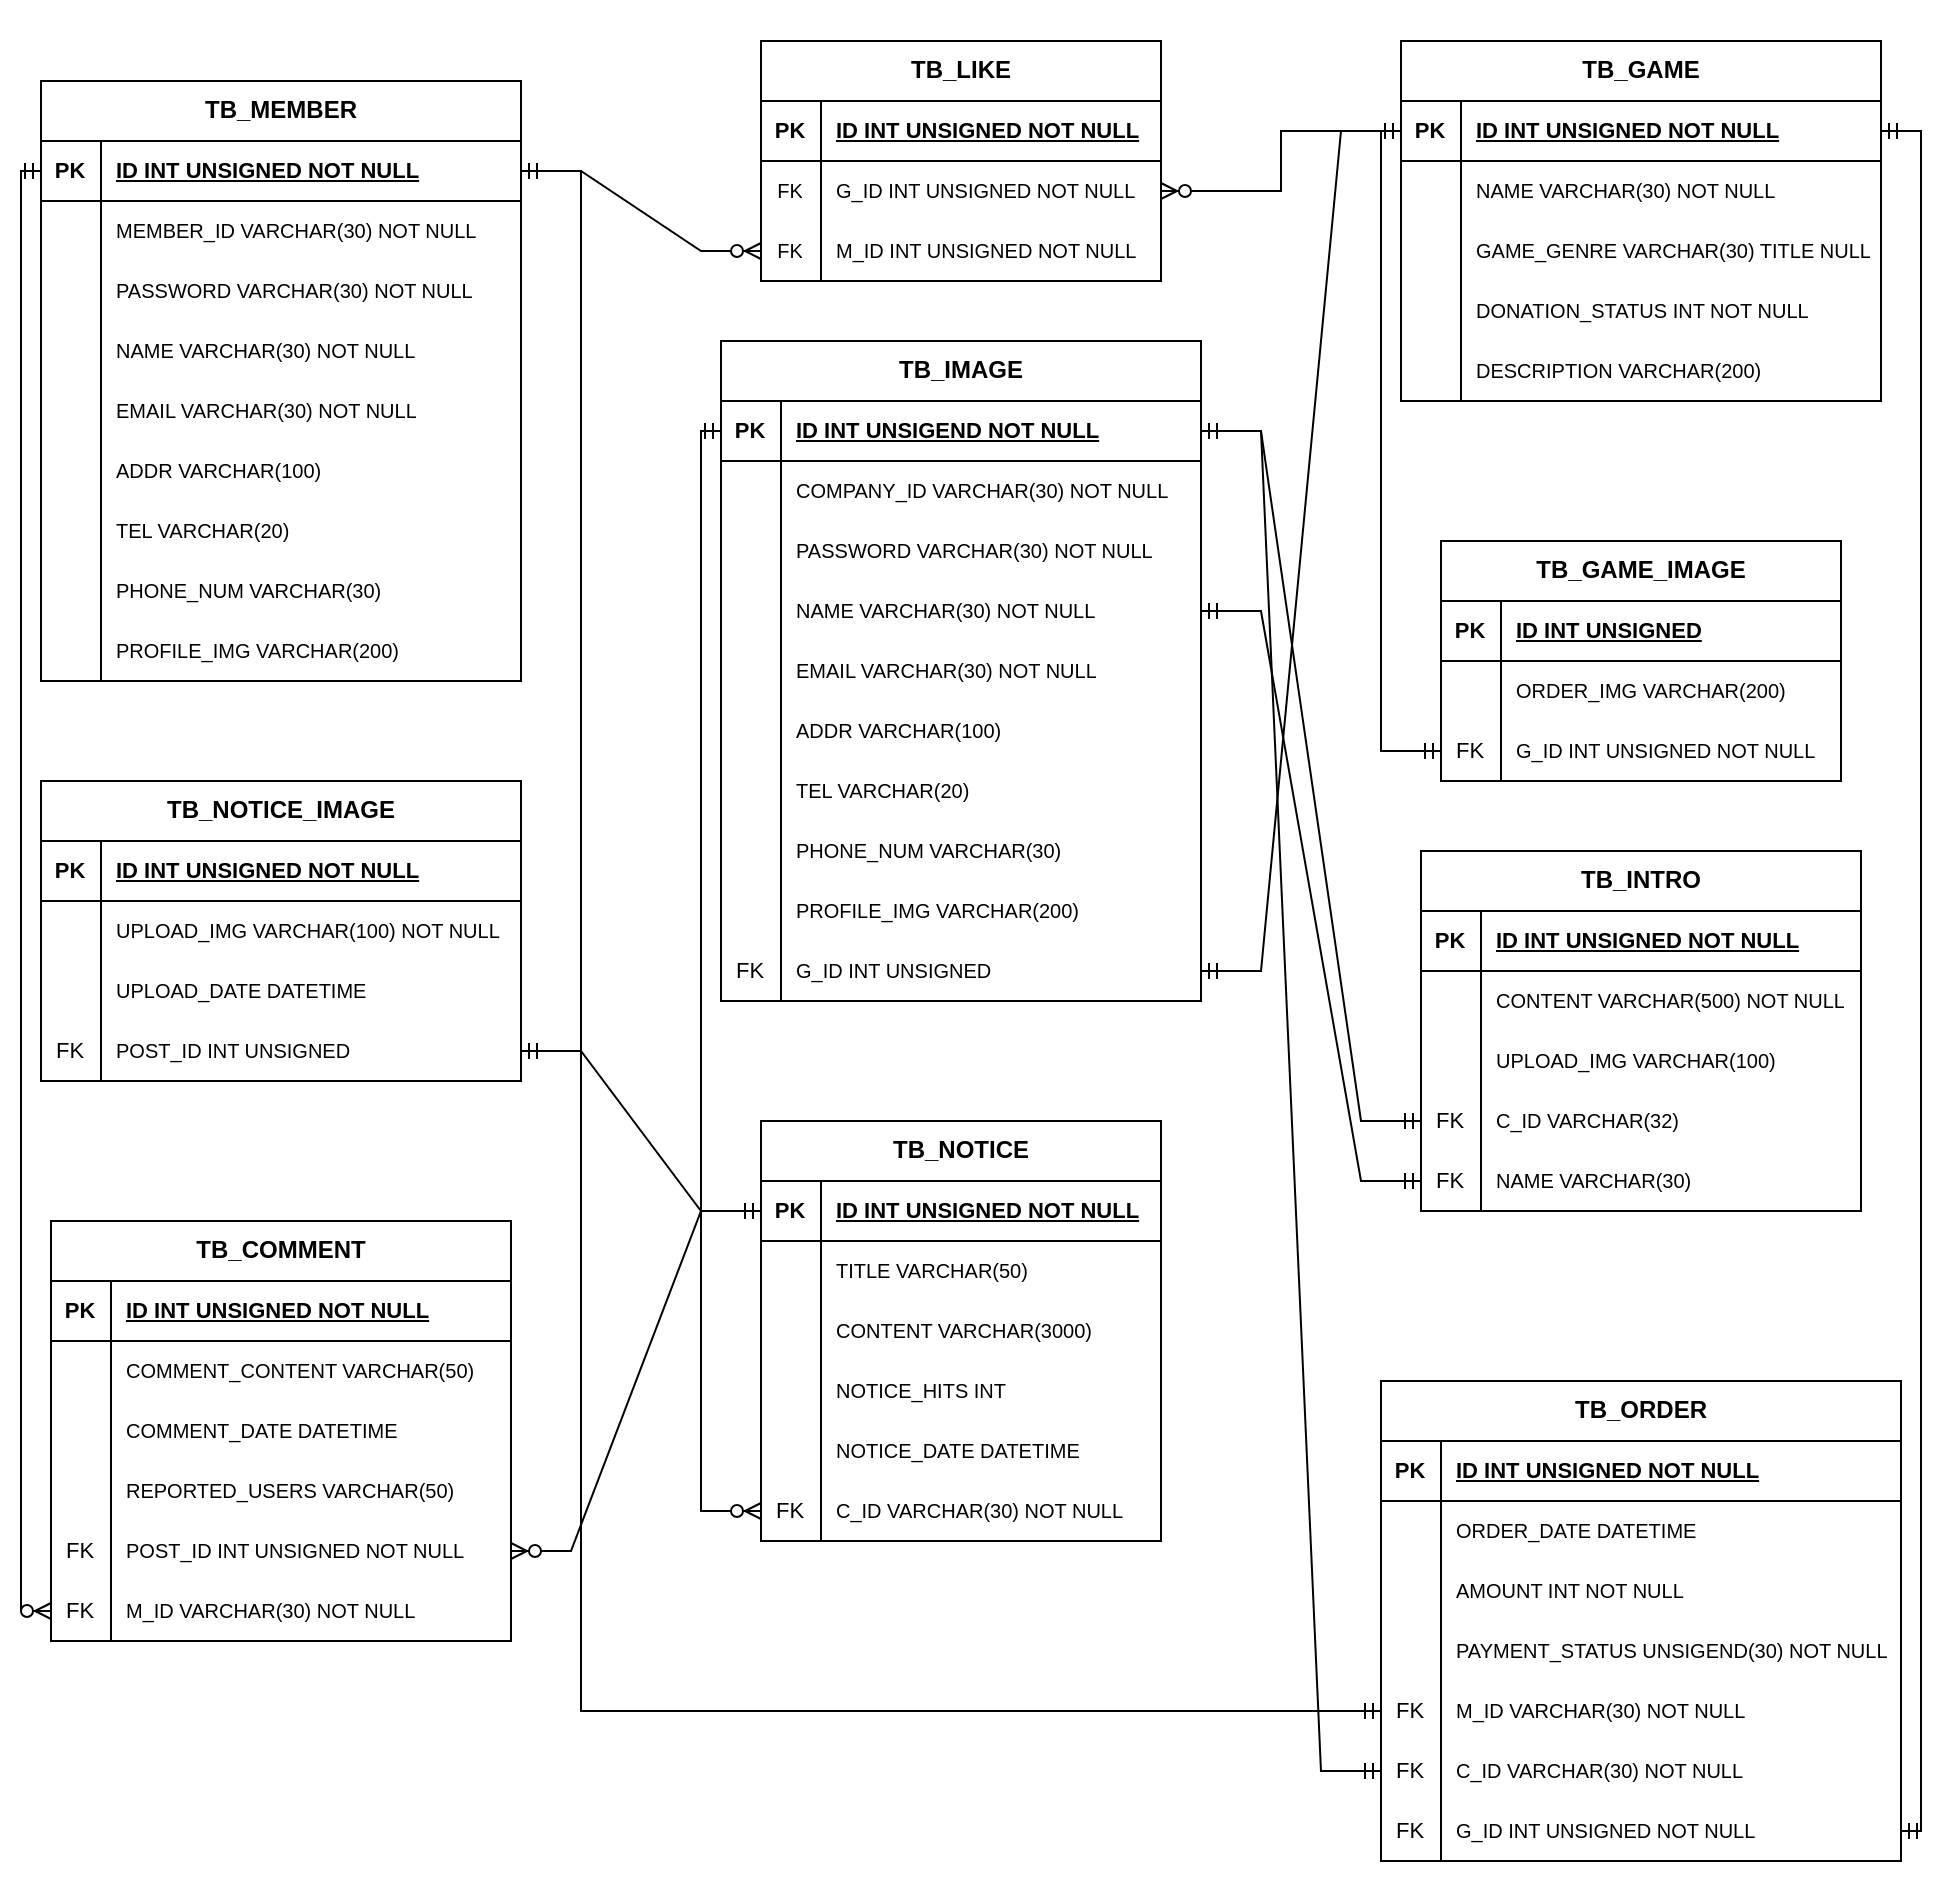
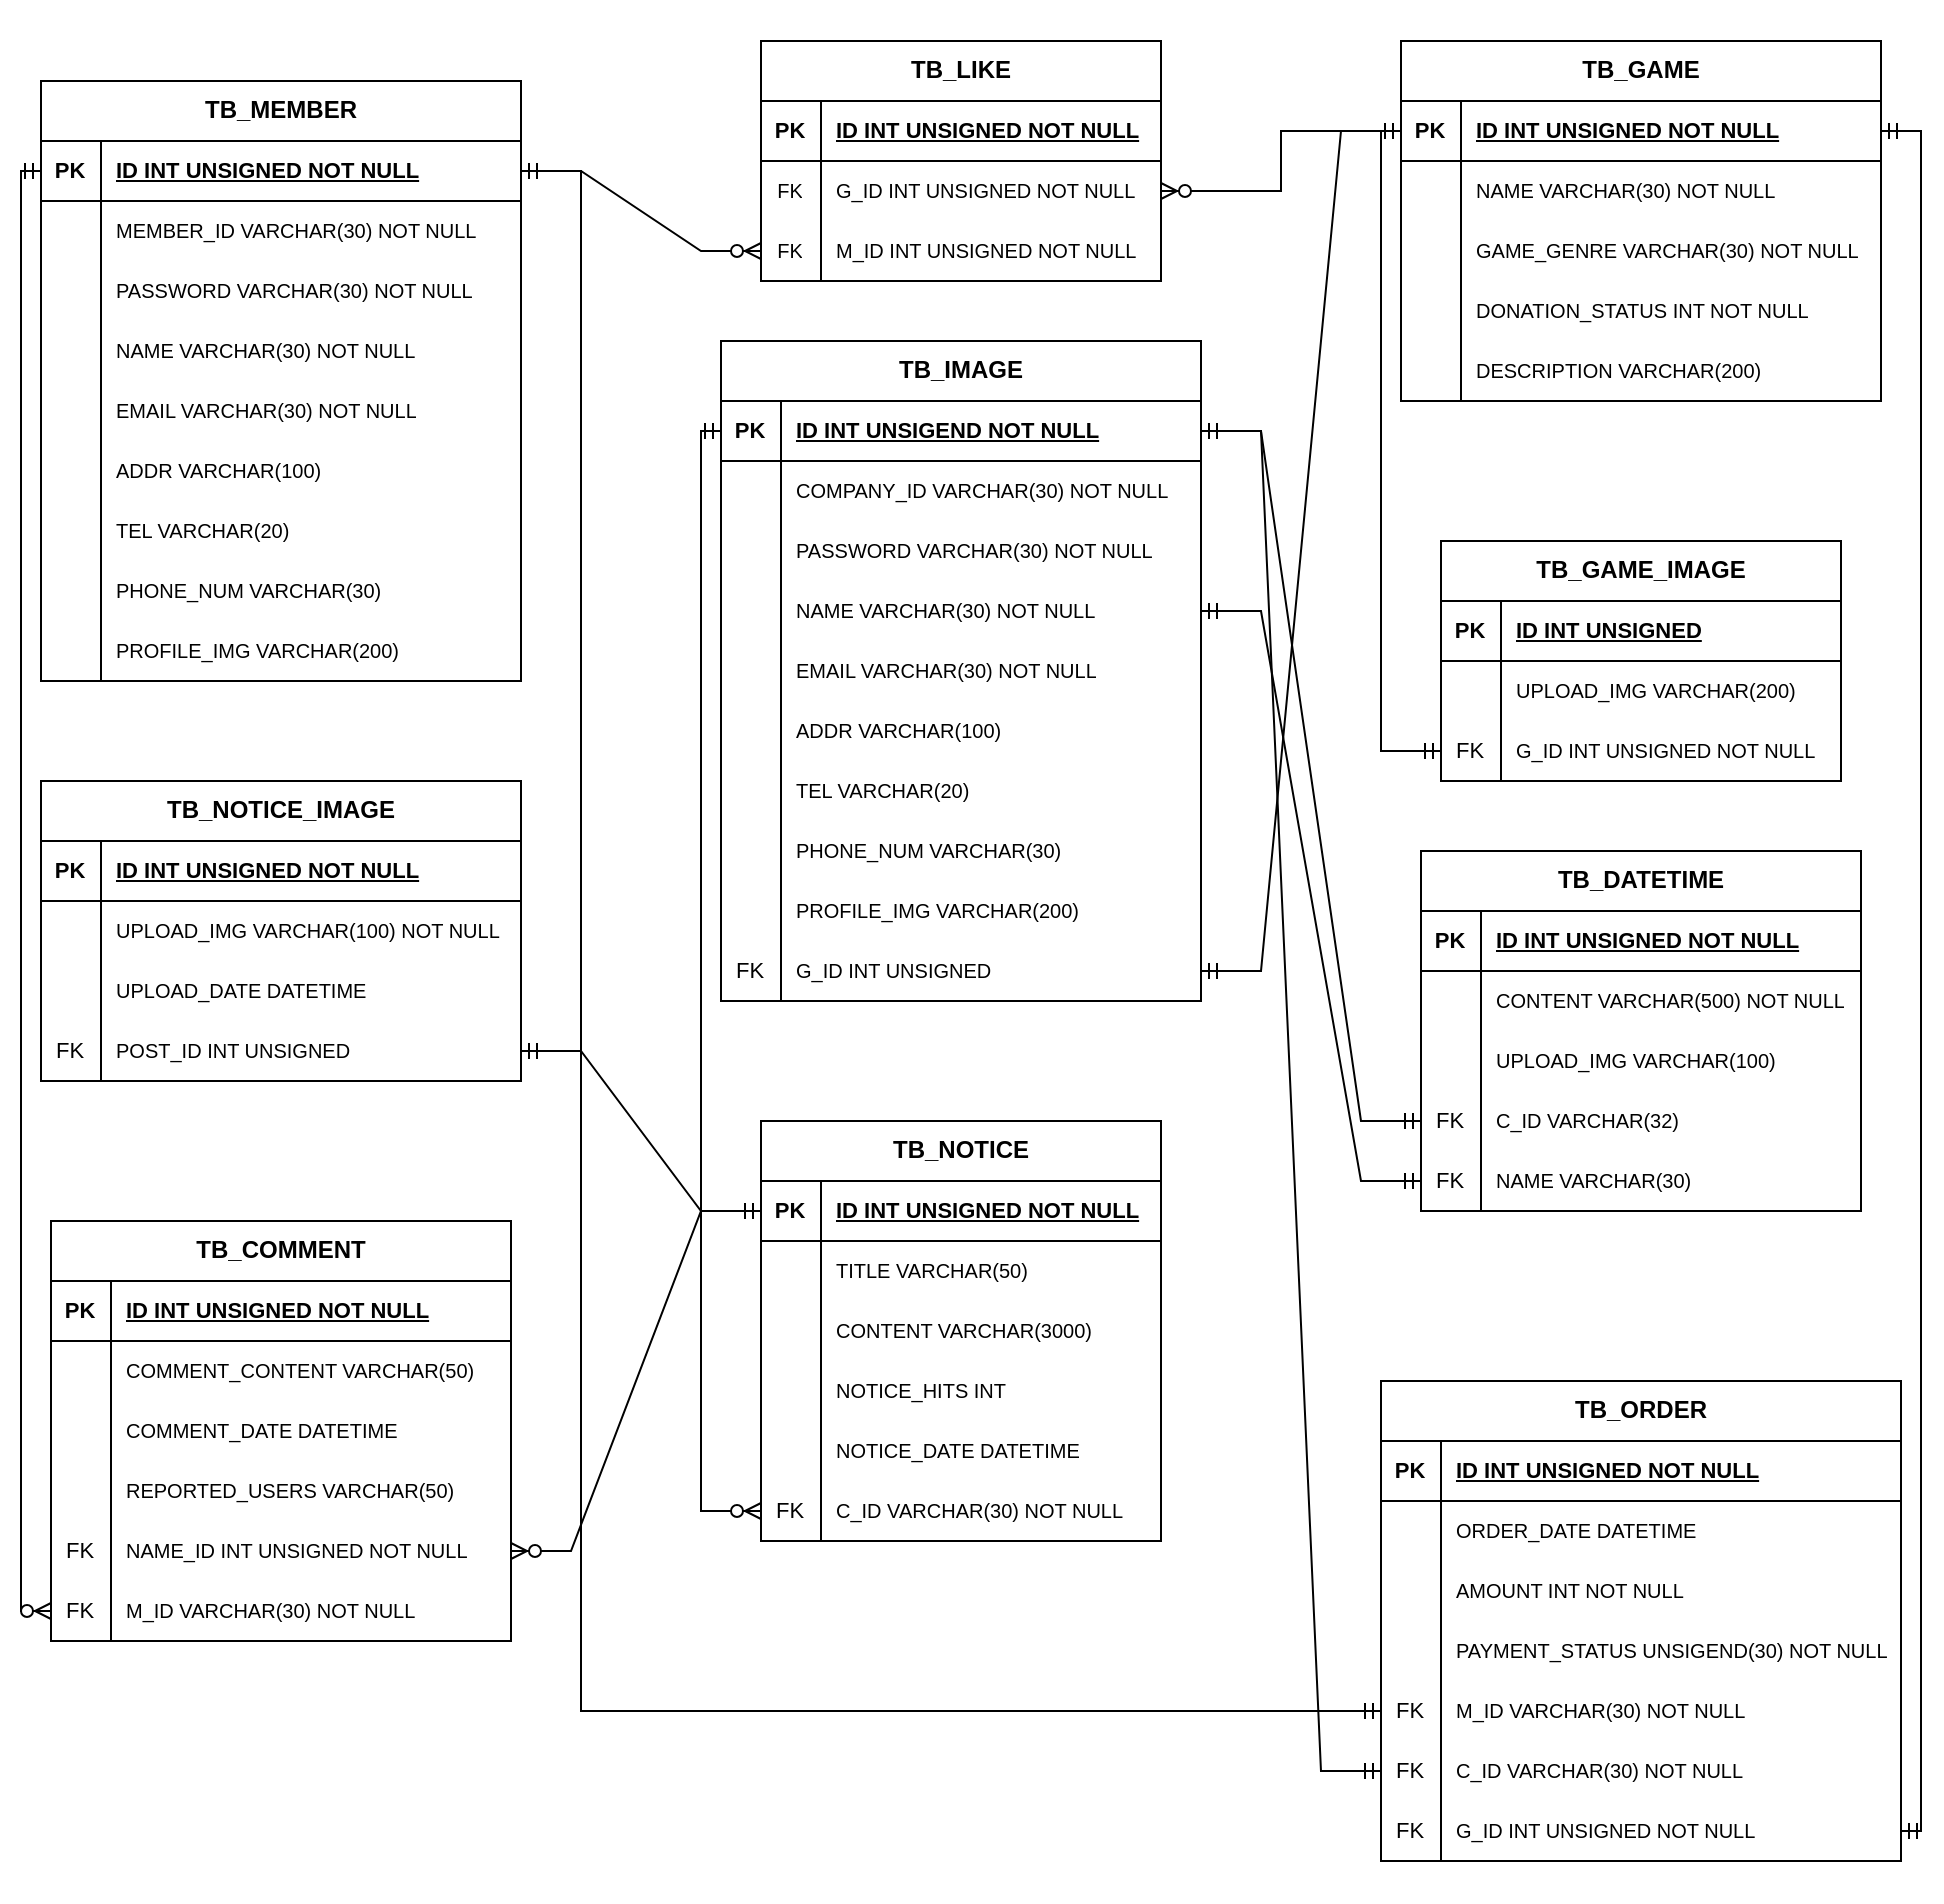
node "GAME_GENRE VARCHAR(30) TITLE NULL": label "GAME_GENRE VARCHAR(30) TITLE NULL" -> "GAME_GENRE VARCHAR(30) NOT NULL"
node "ORDER_IMG VARCHAR(200)": label "ORDER_IMG VARCHAR(200)" -> "UPLOAD_IMG VARCHAR(200)"
node "TB_INTRO": label "TB_INTRO" -> "TB_DATETIME"
node "POST_ID INT UNSIGNED NOT NULL": label "POST_ID INT UNSIGNED NOT NULL" -> "NAME_ID INT UNSIGNED NOT NULL"
